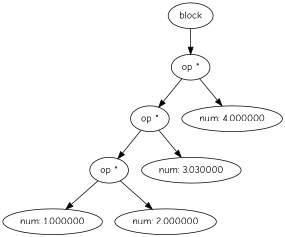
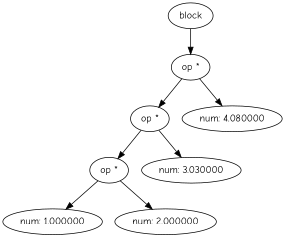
node "num: 4.000000": label "num: 4.000000" -> "num: 4.080000"
